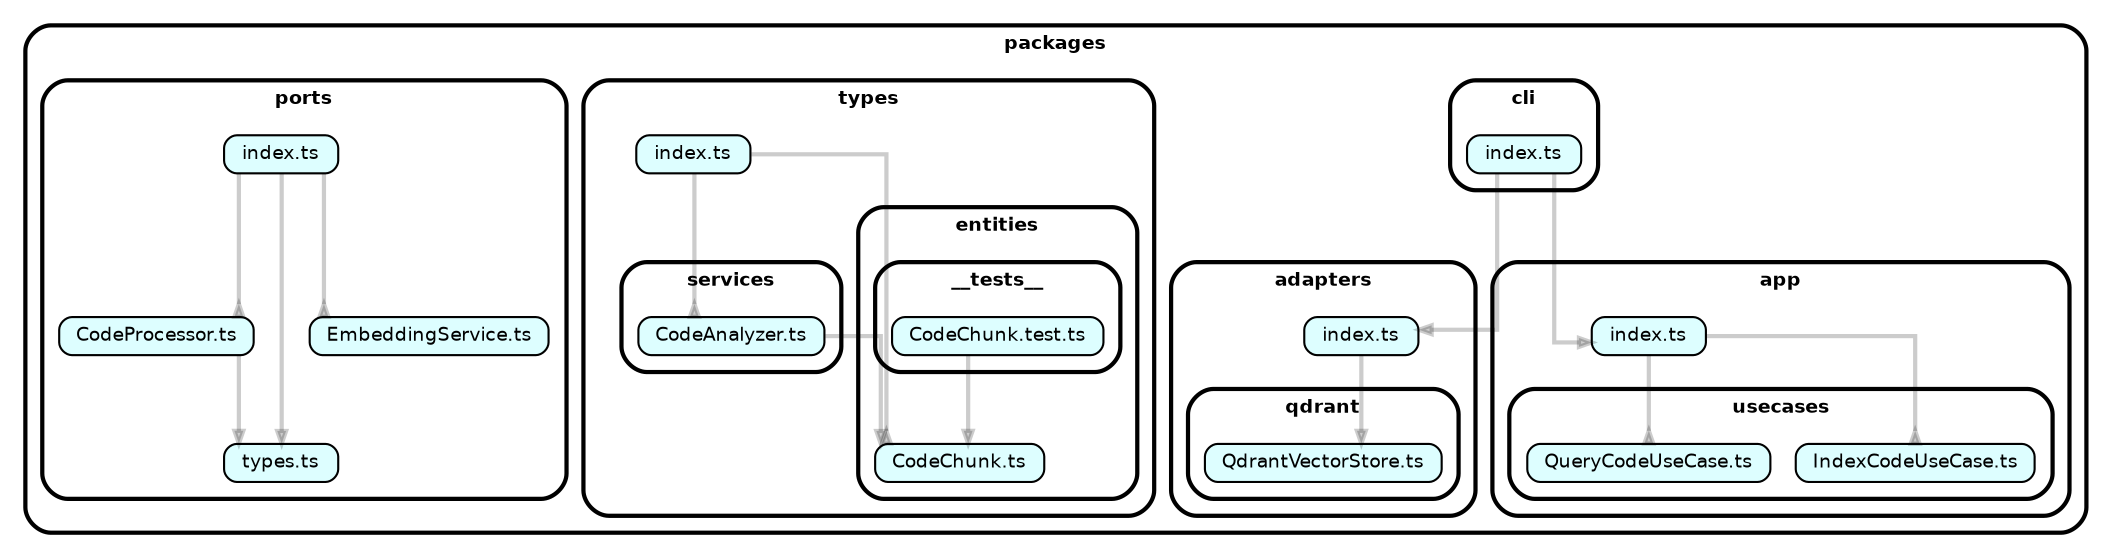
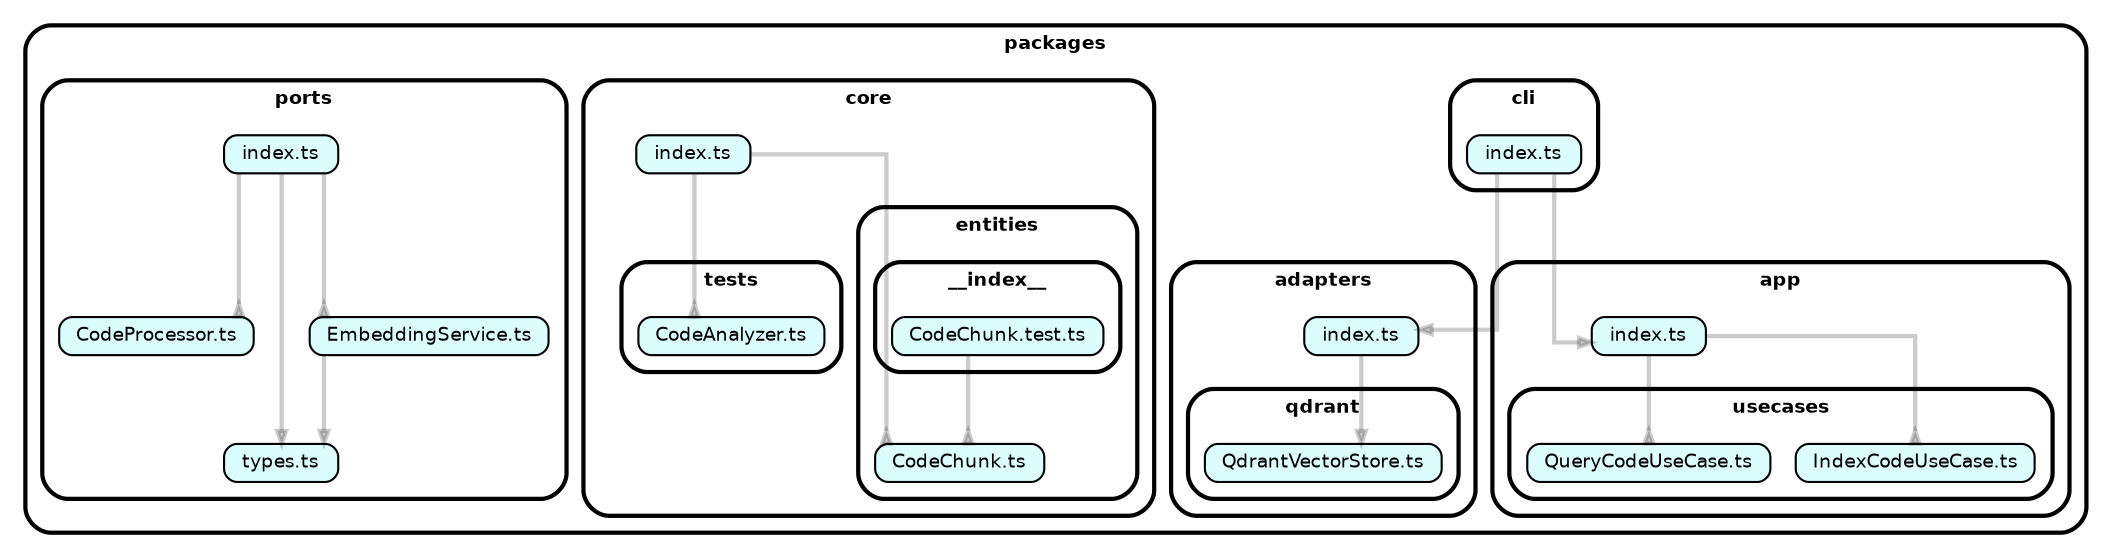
cluster "types": label "types" -> "core"
cluster "services": label "services" -> "tests"
cluster "__tests__": label "__tests__" -> "__index__"
edge "CodeAnalyzer.ts" -> "CodeChunk.ts": removed
edge "CodeProcessor.ts" -> "types.ts": now "EmbeddingService.ts" -> "types.ts"
edge "CodeChunk.test.ts" -> "CodeChunk.ts": arrowhead normal -> inv
